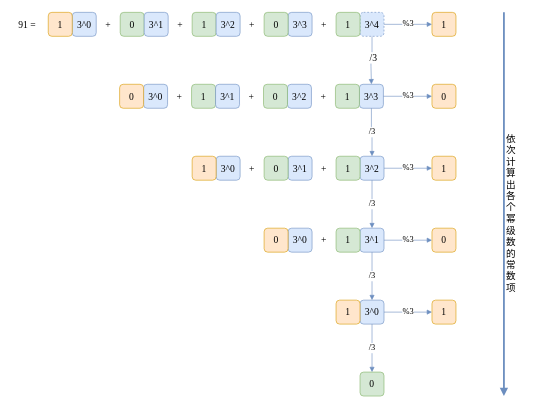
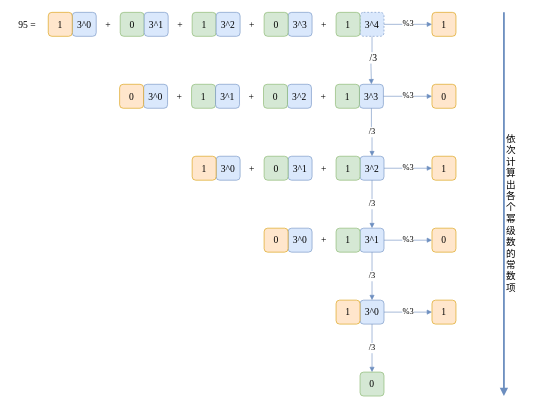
node "91 =": label "91 =" -> "95 ="
